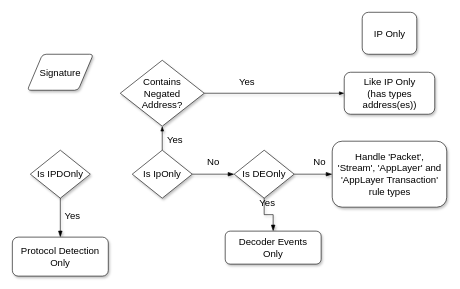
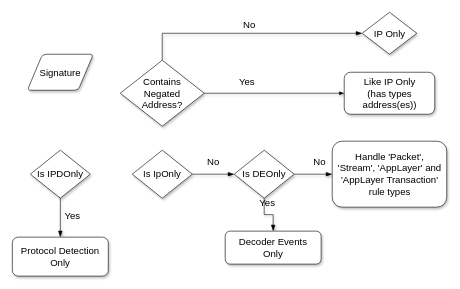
edge "Contains Negated Address?" -> "IP Only": added, label "No"
node "IP Only": shape rounded rectangle -> diamond
edge "Is IpOnly" -> "Contains Negated Address?": removed, label "Yes"
